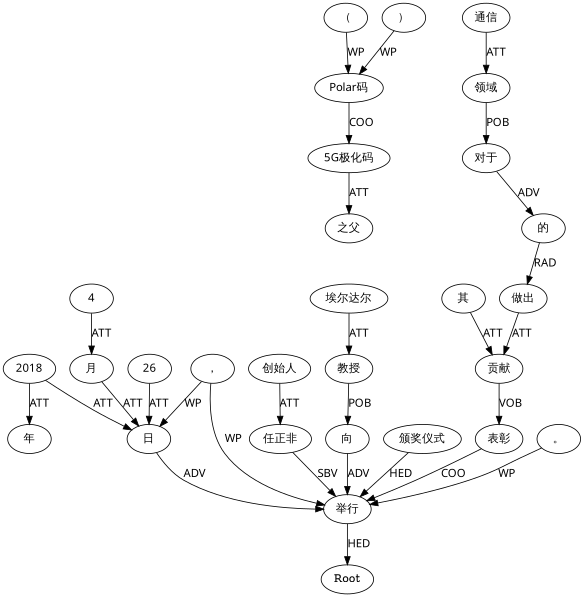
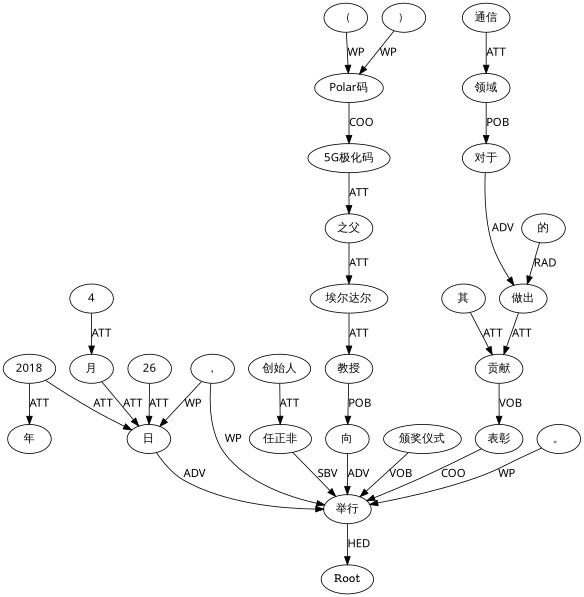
edge "对于" -> "的": now "对于" -> "做出"
edge "之父" -> "埃尔达尔": added, label "ATT"
edge "颁奖仪式" -> "举行": label "HED" -> "VOB"
